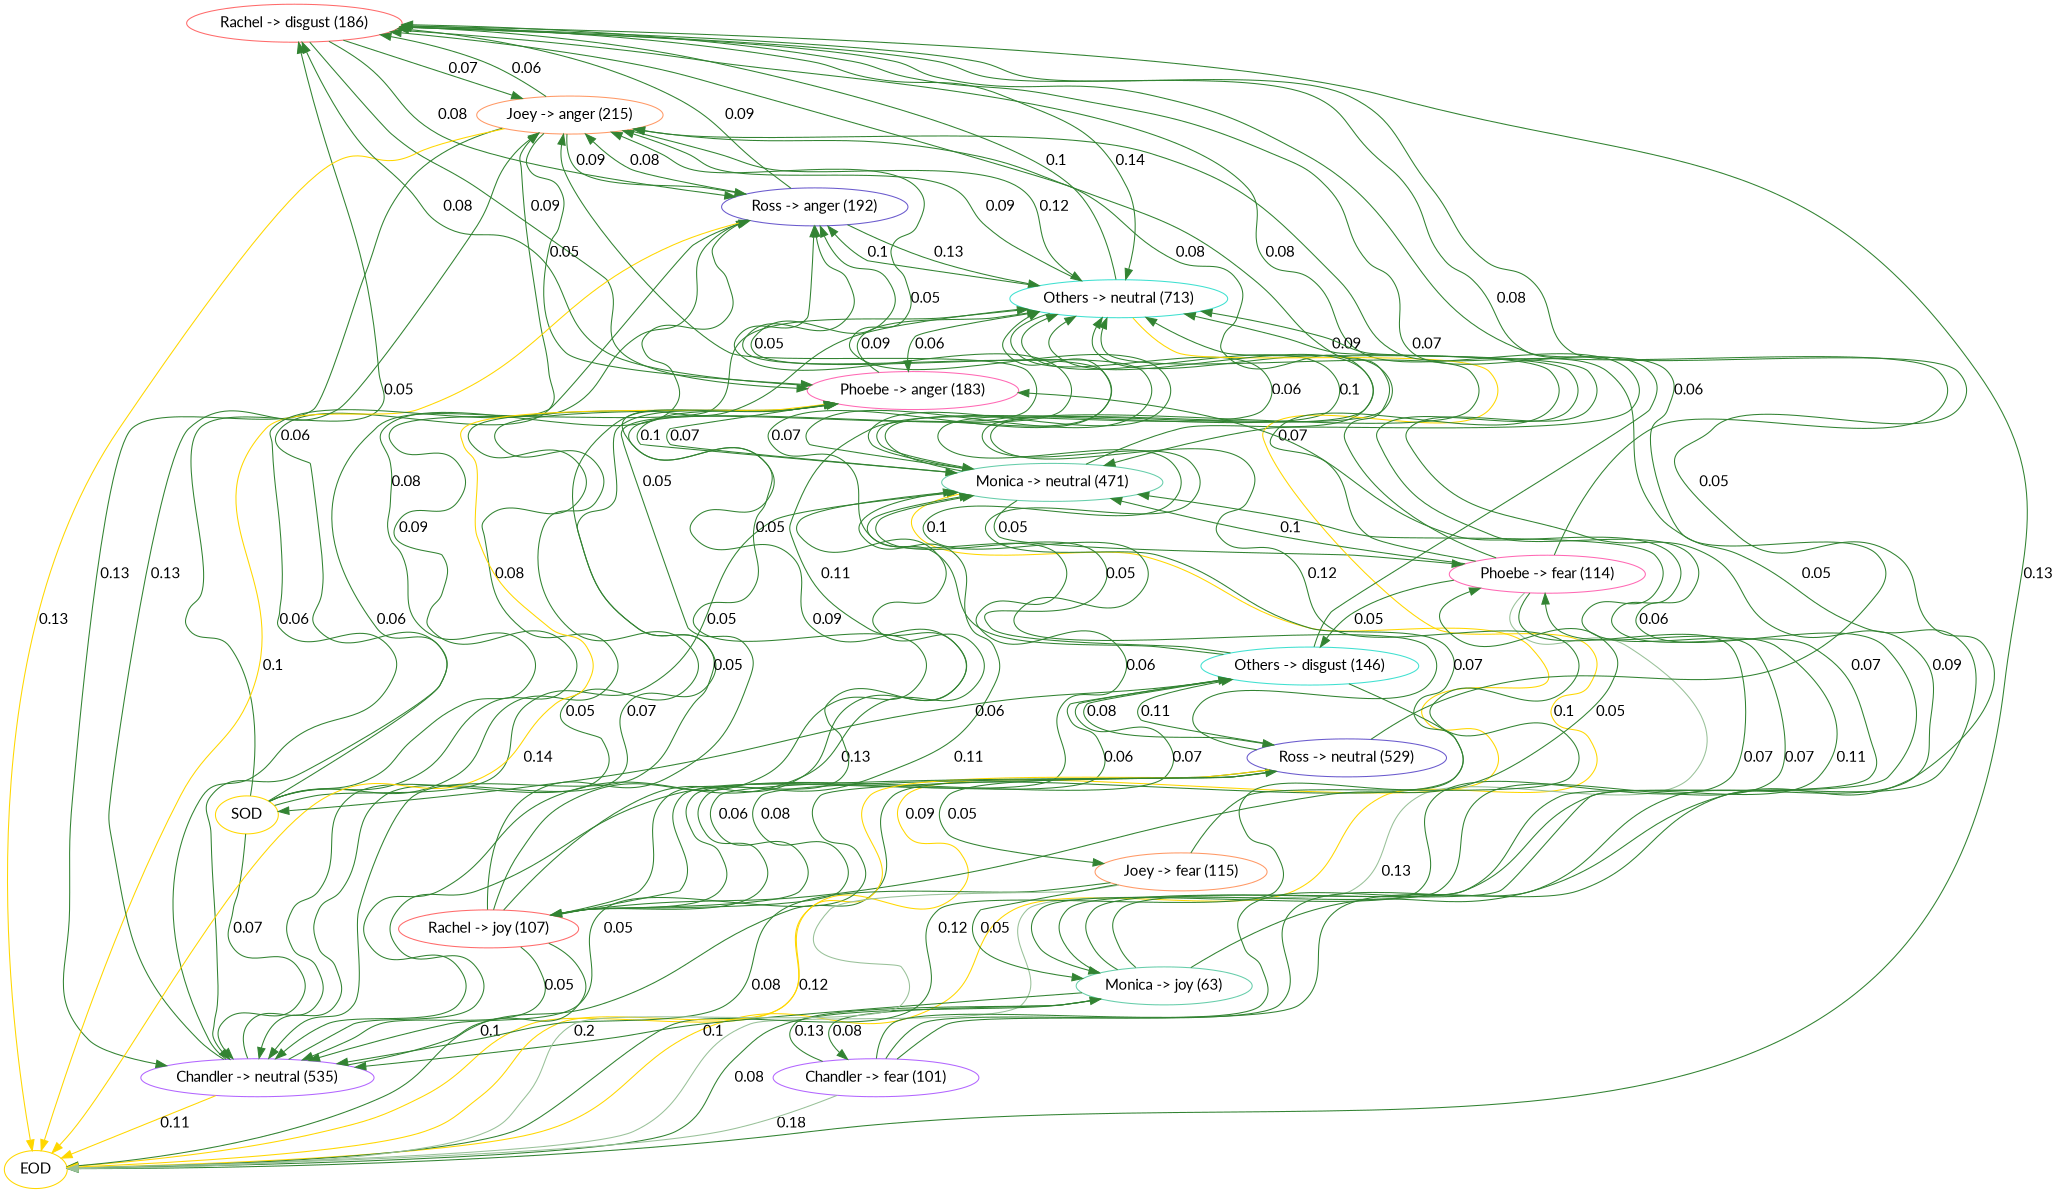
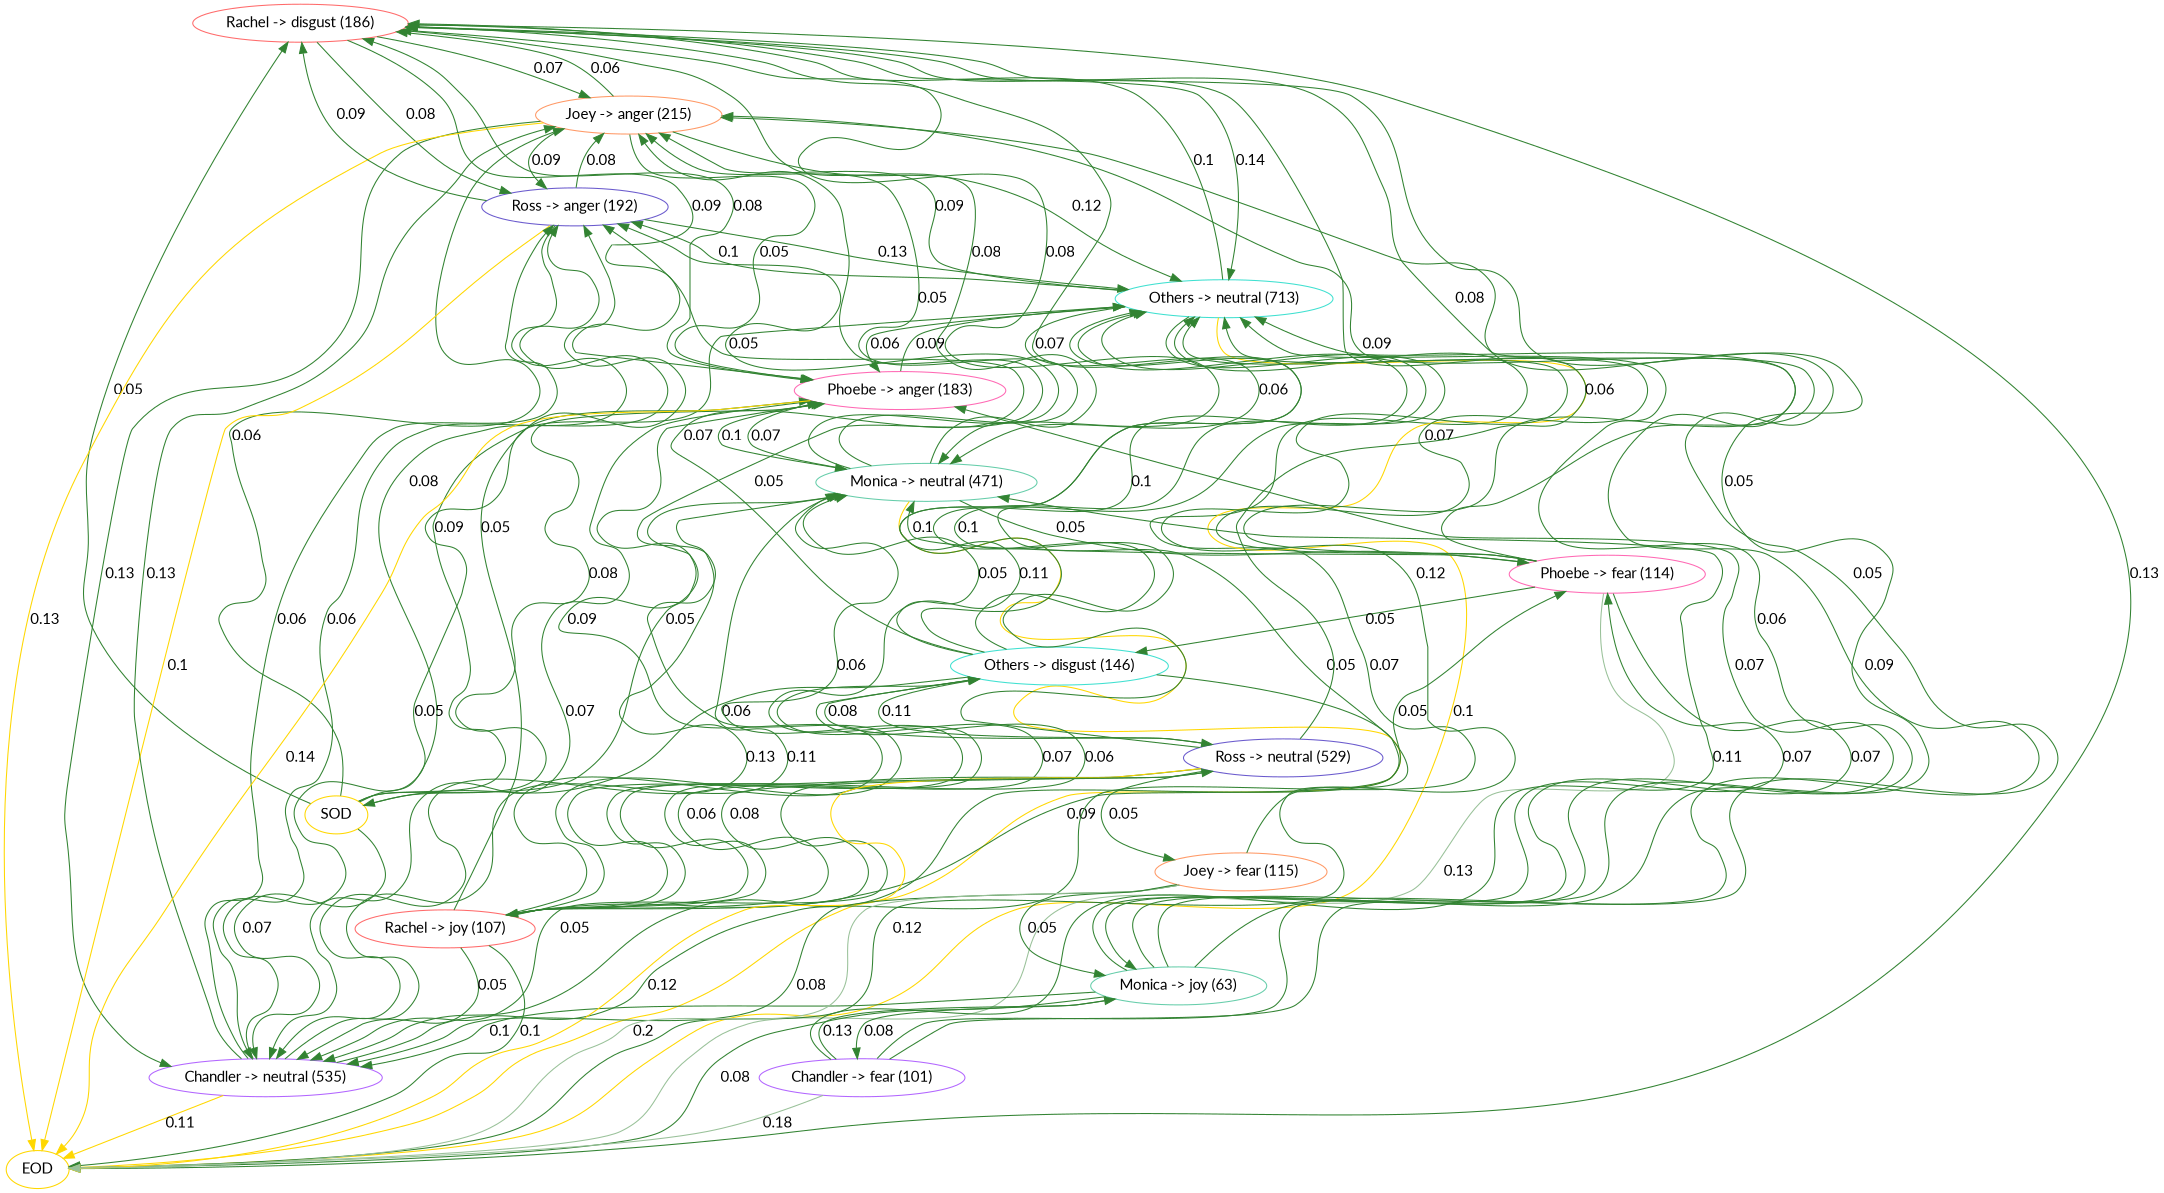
edge "Monica -> neutral (471)" -> "Others -> neutral (713)": now "Others -> disgust (146)" -> "Others -> neutral (713)"
